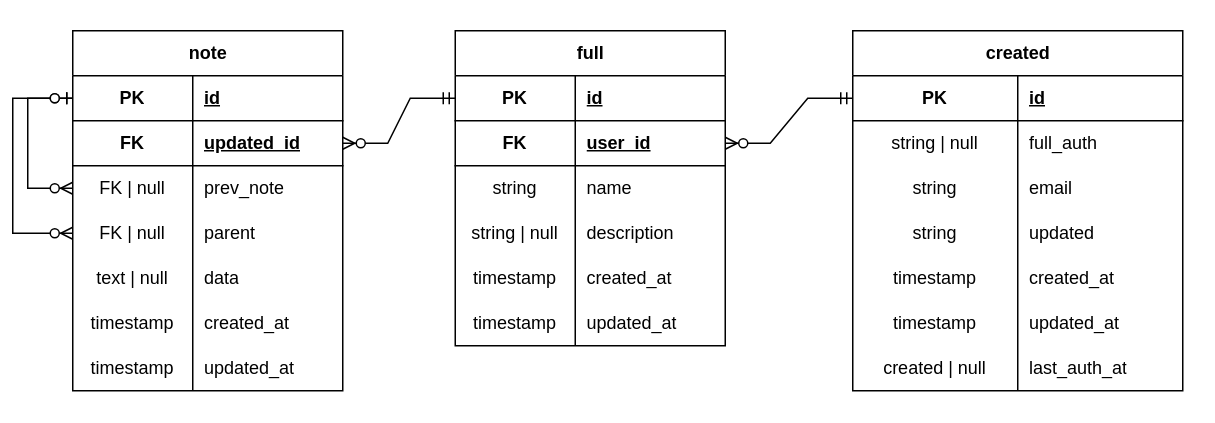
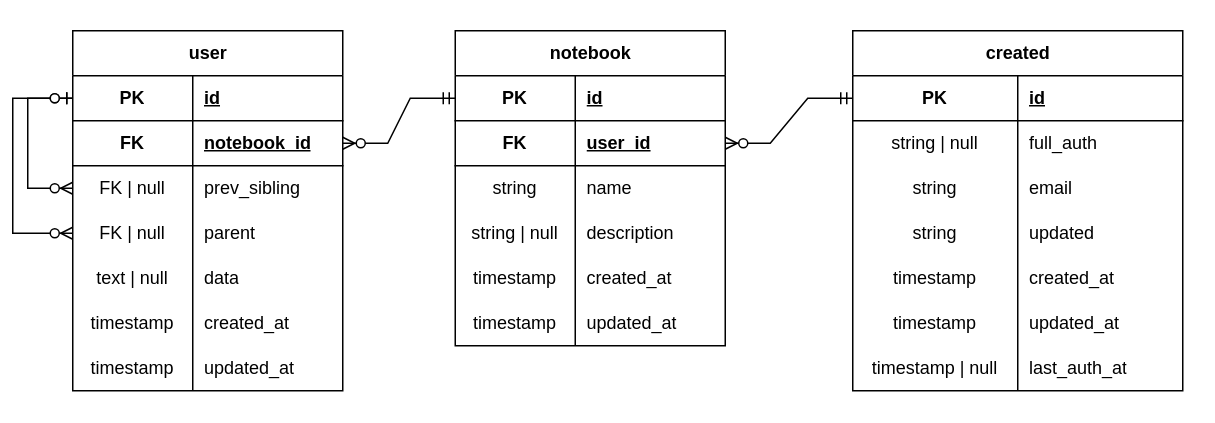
node "note": label "note" -> "user"
node "full": label "full" -> "notebook"
node "updated_id": label "updated_id" -> "notebook_id"
node "prev_note": label "prev_note" -> "prev_sibling"
node "created | null": label "created | null" -> "timestamp | null"
